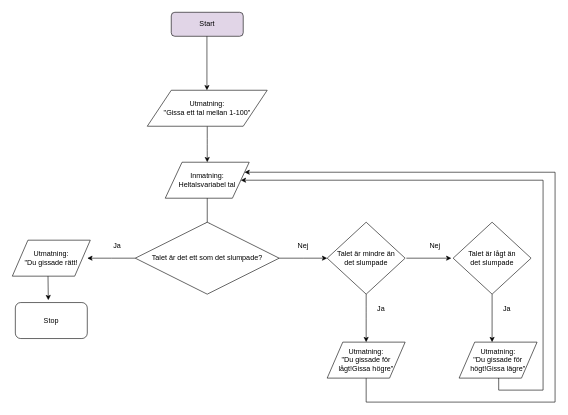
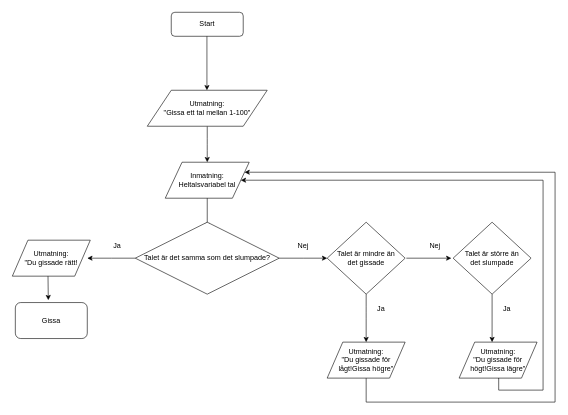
node "Start": fillcolor #e1d5e7 -> #ffffff
node "Talet är det ett som det slumpade?": label "Talet är det ett som det slumpade?" -> "Talet är det samma som det slumpade?"
node "Talet är mindre än det slumpade": label "Talet är mindre än det slumpade" -> "Talet är mindre än det gissade"
node "Talet är lågt än det slumpade": label "Talet är lågt än det slumpade" -> "Talet är större än det slumpade"
node "Stop": label "Stop" -> "Gissa"
